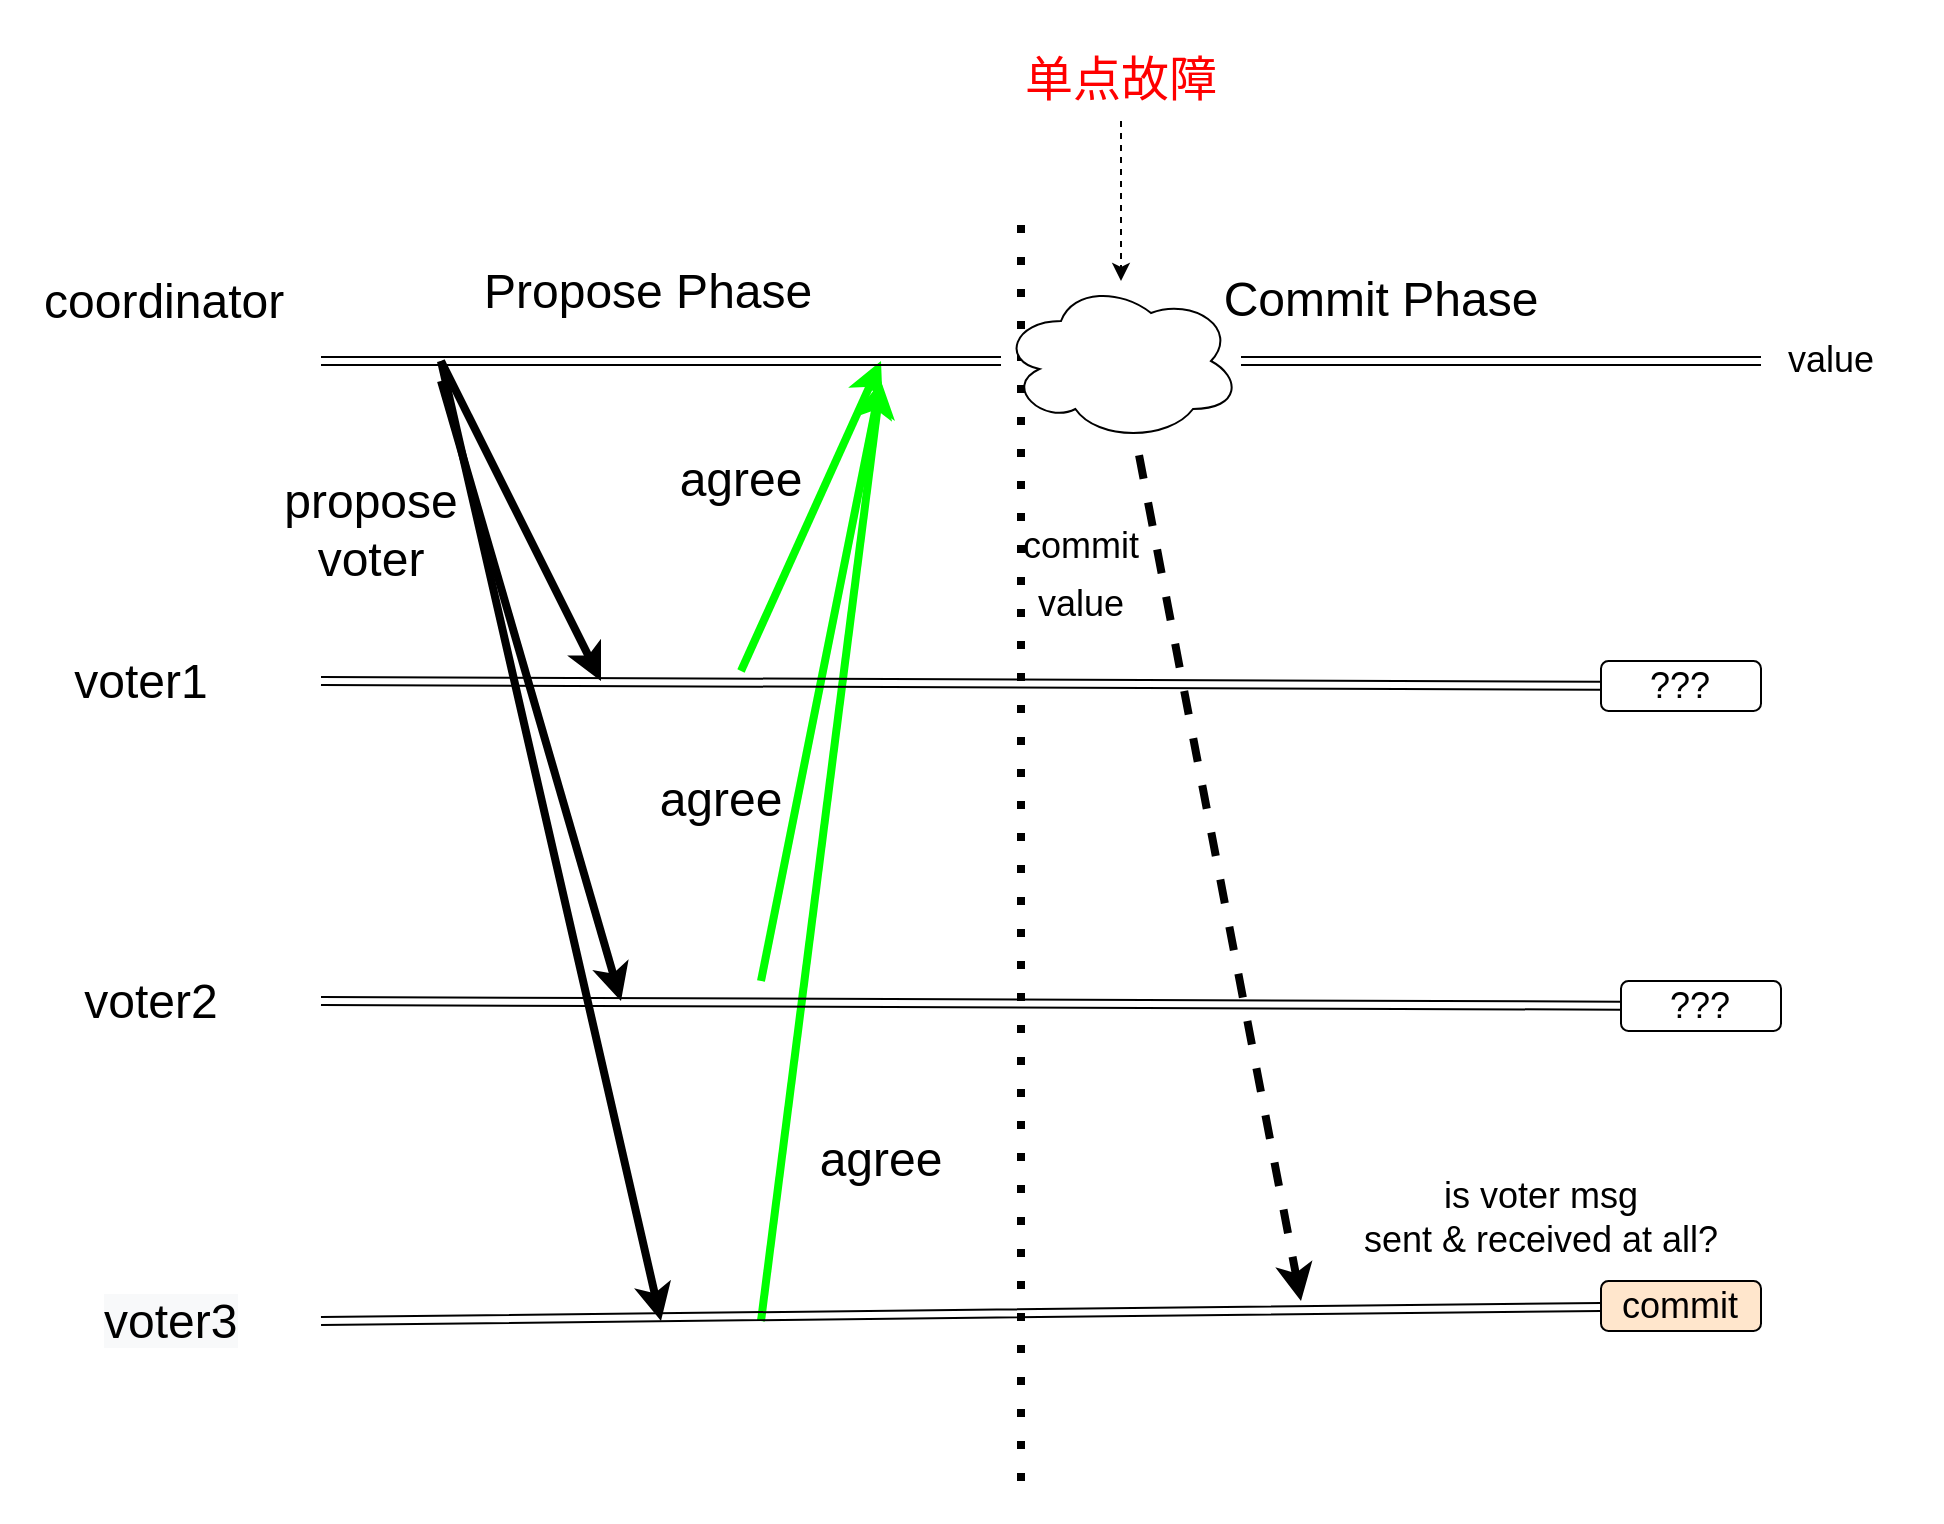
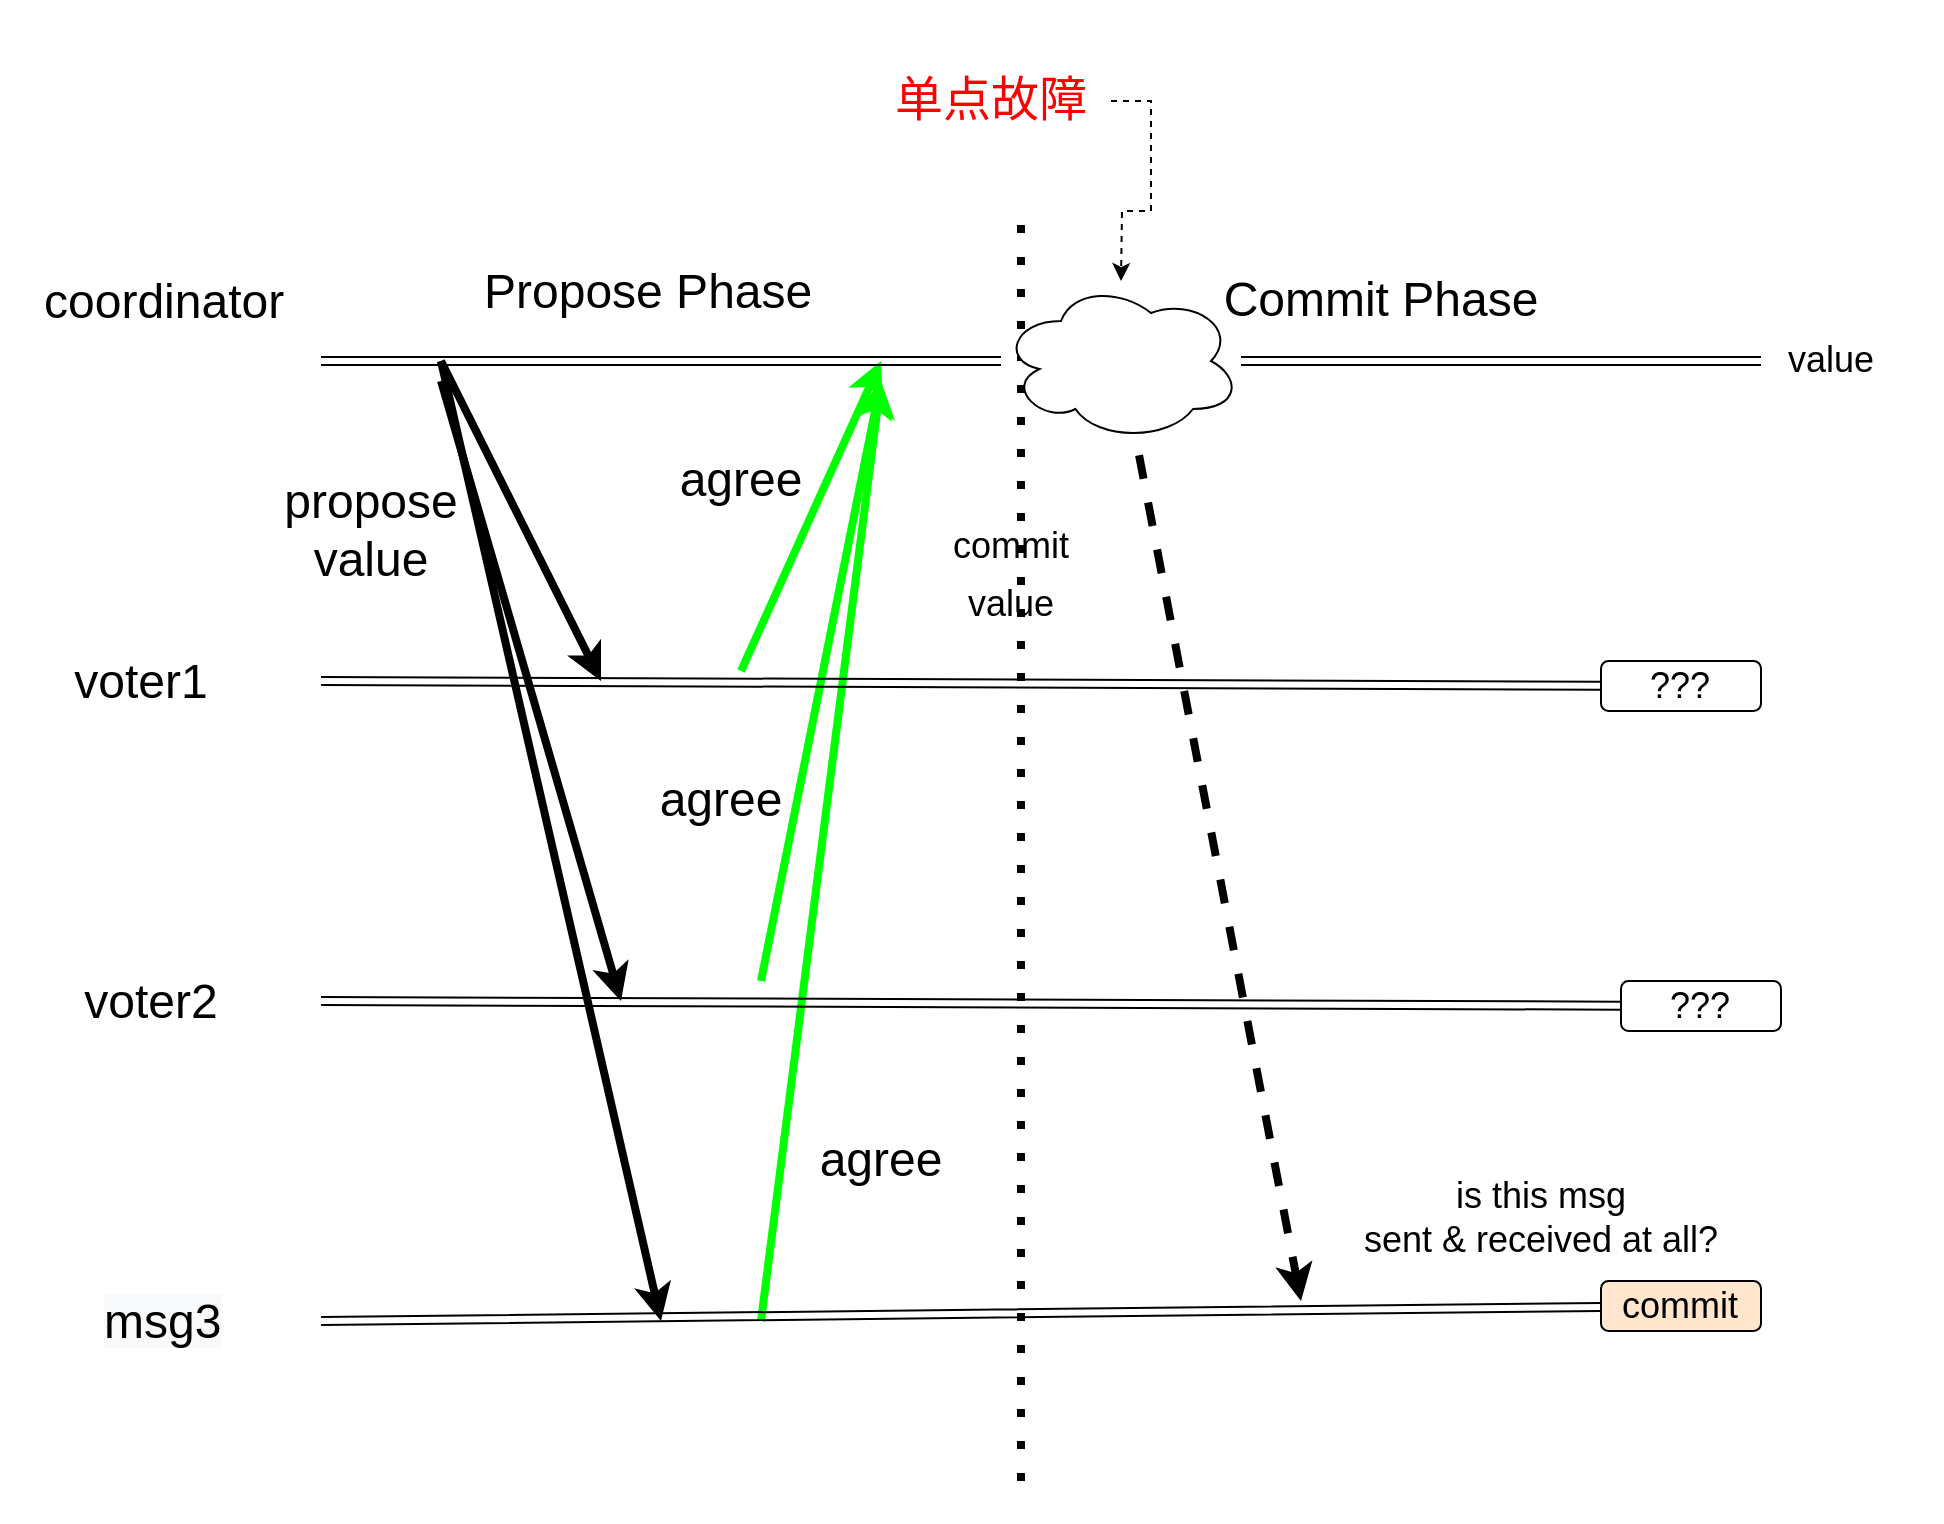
node "单点故障": moved (1121, 81) -> (991, 101)
node "propose voter": label "propose voter" -> "propose value"
node "commit value": moved (1081, 571) -> (1011, 571)
node "is voter msg sent & received at all?": label "is voter msg sent & received at all?" -> "is this msg sent & received at all?"
node "voter3": label "voter3" -> "msg3"
